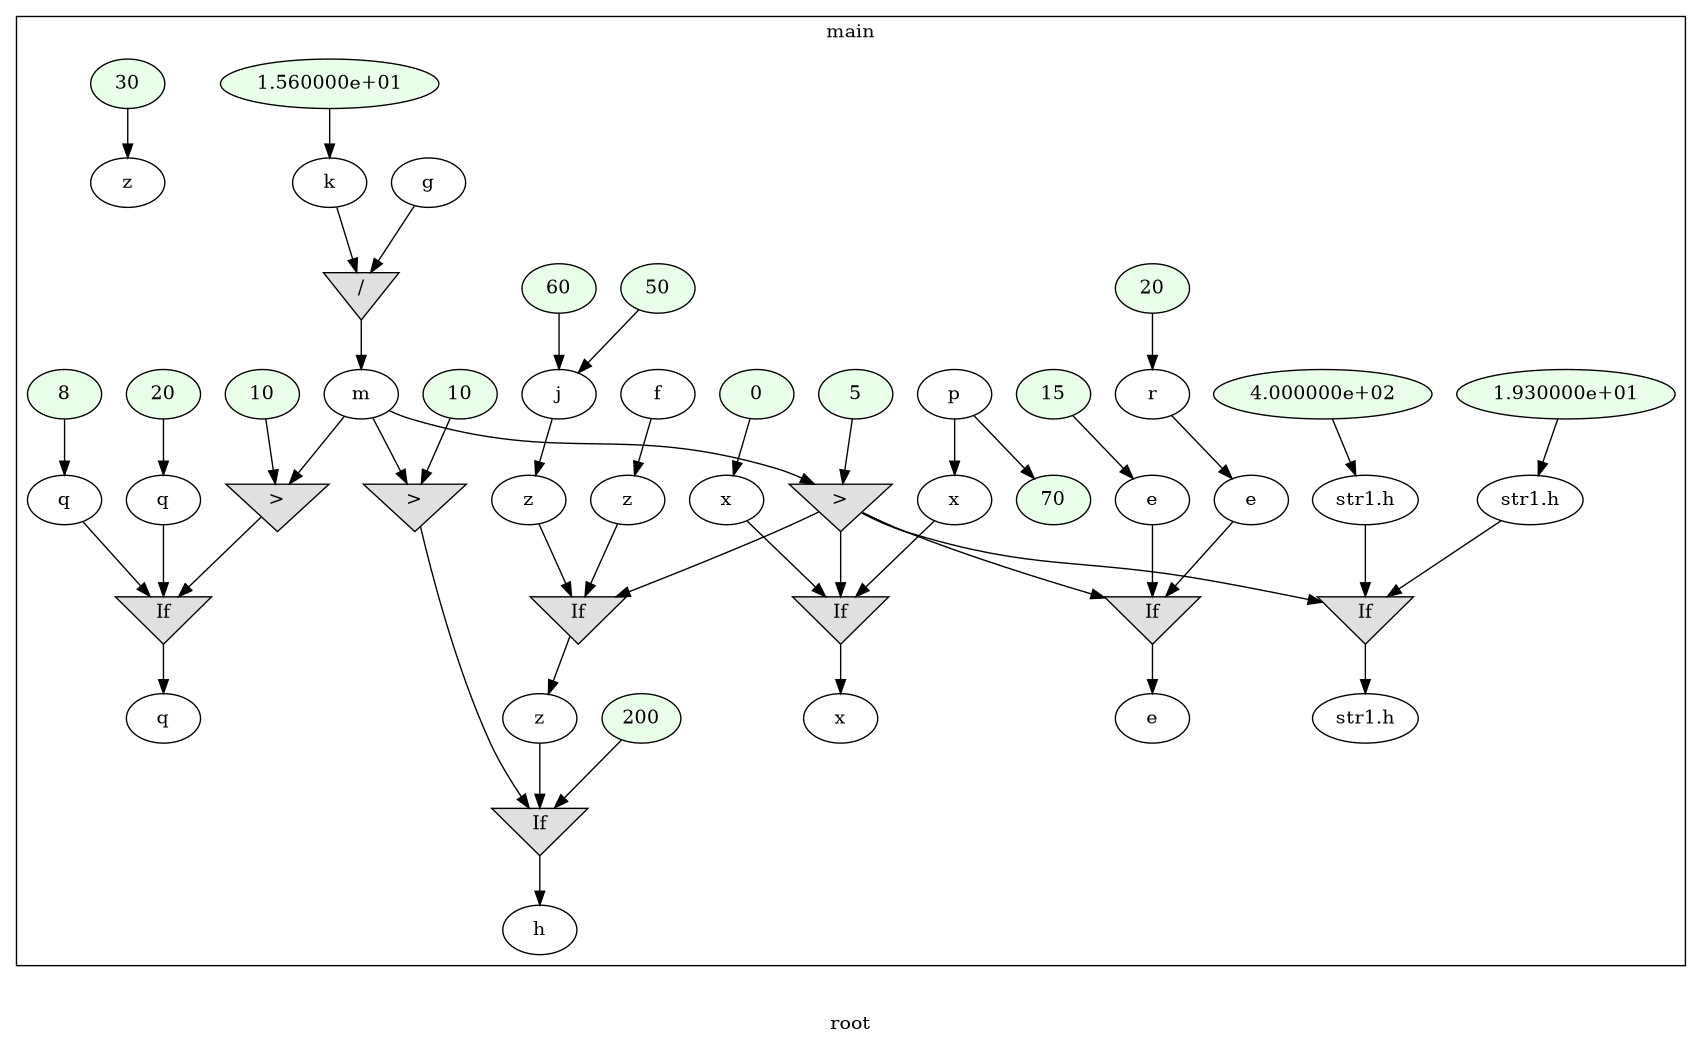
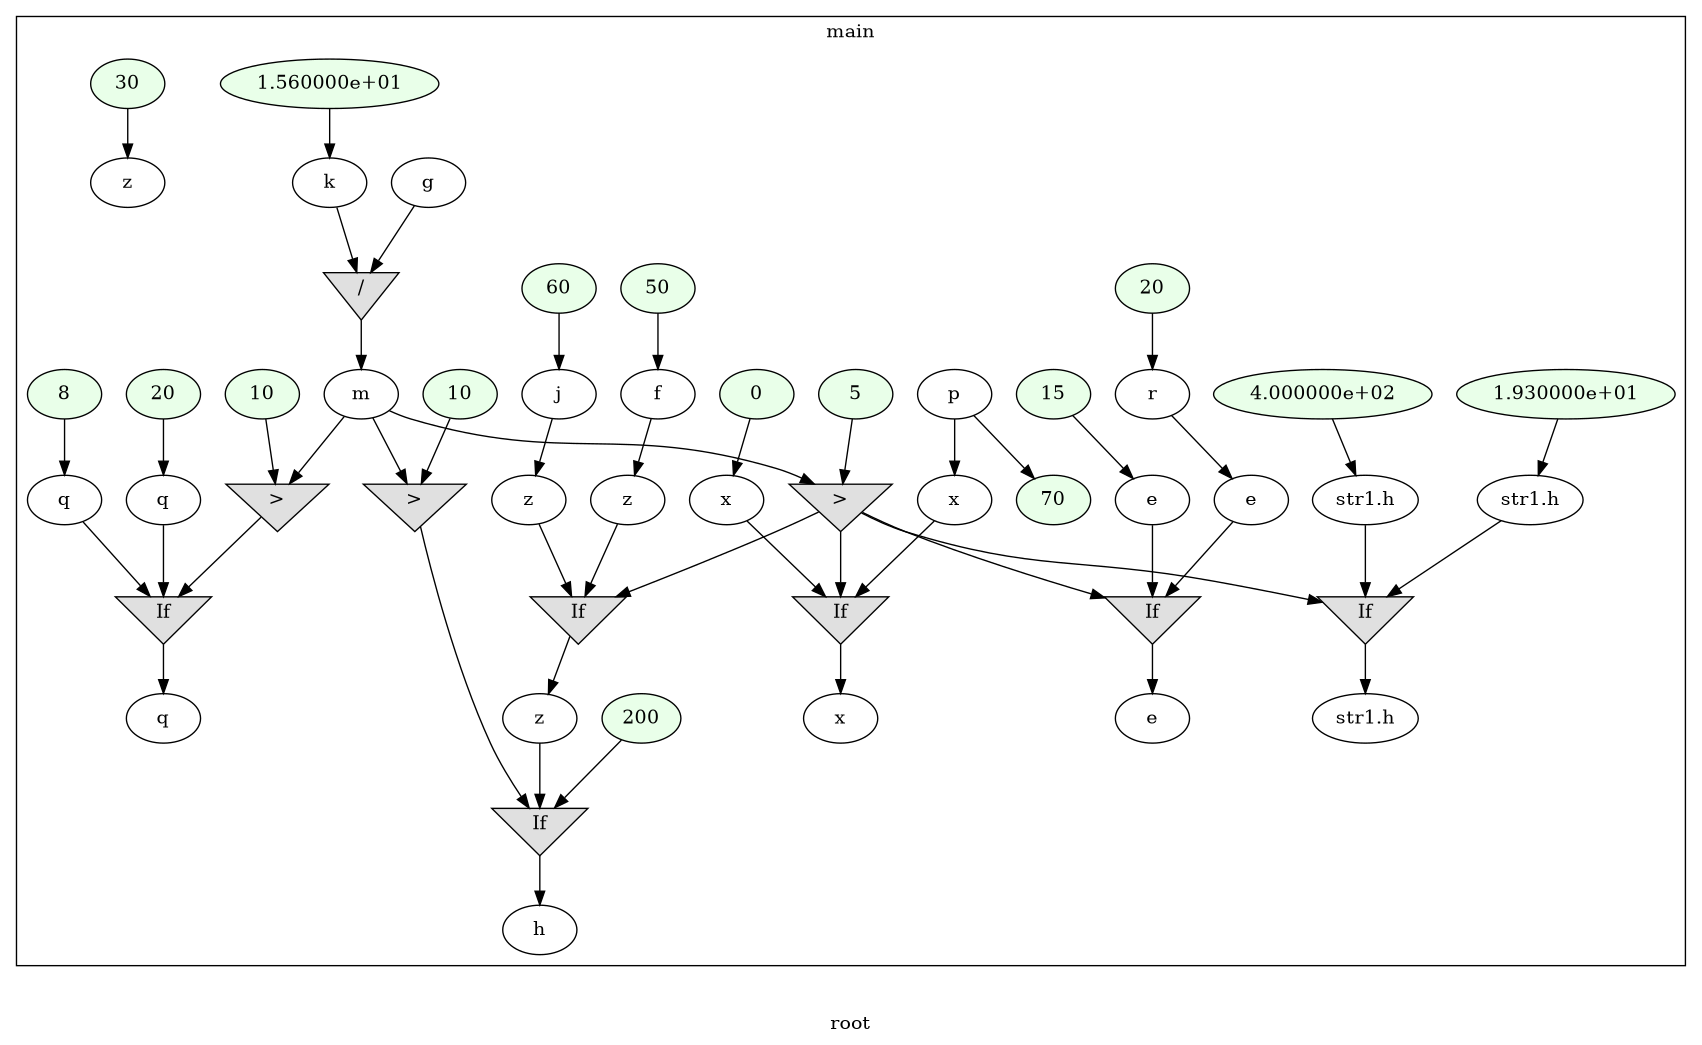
edge "50" -> "j": now "50" -> "f"
